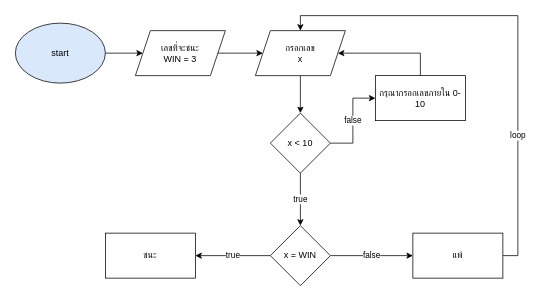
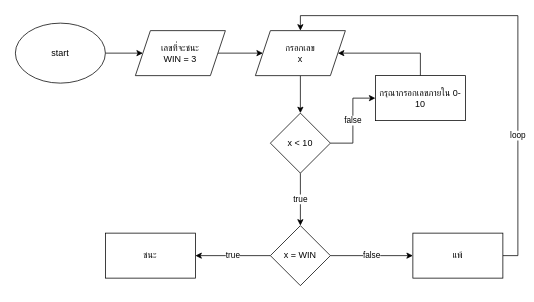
node "start": fillcolor #dae8fc -> #ffffff
